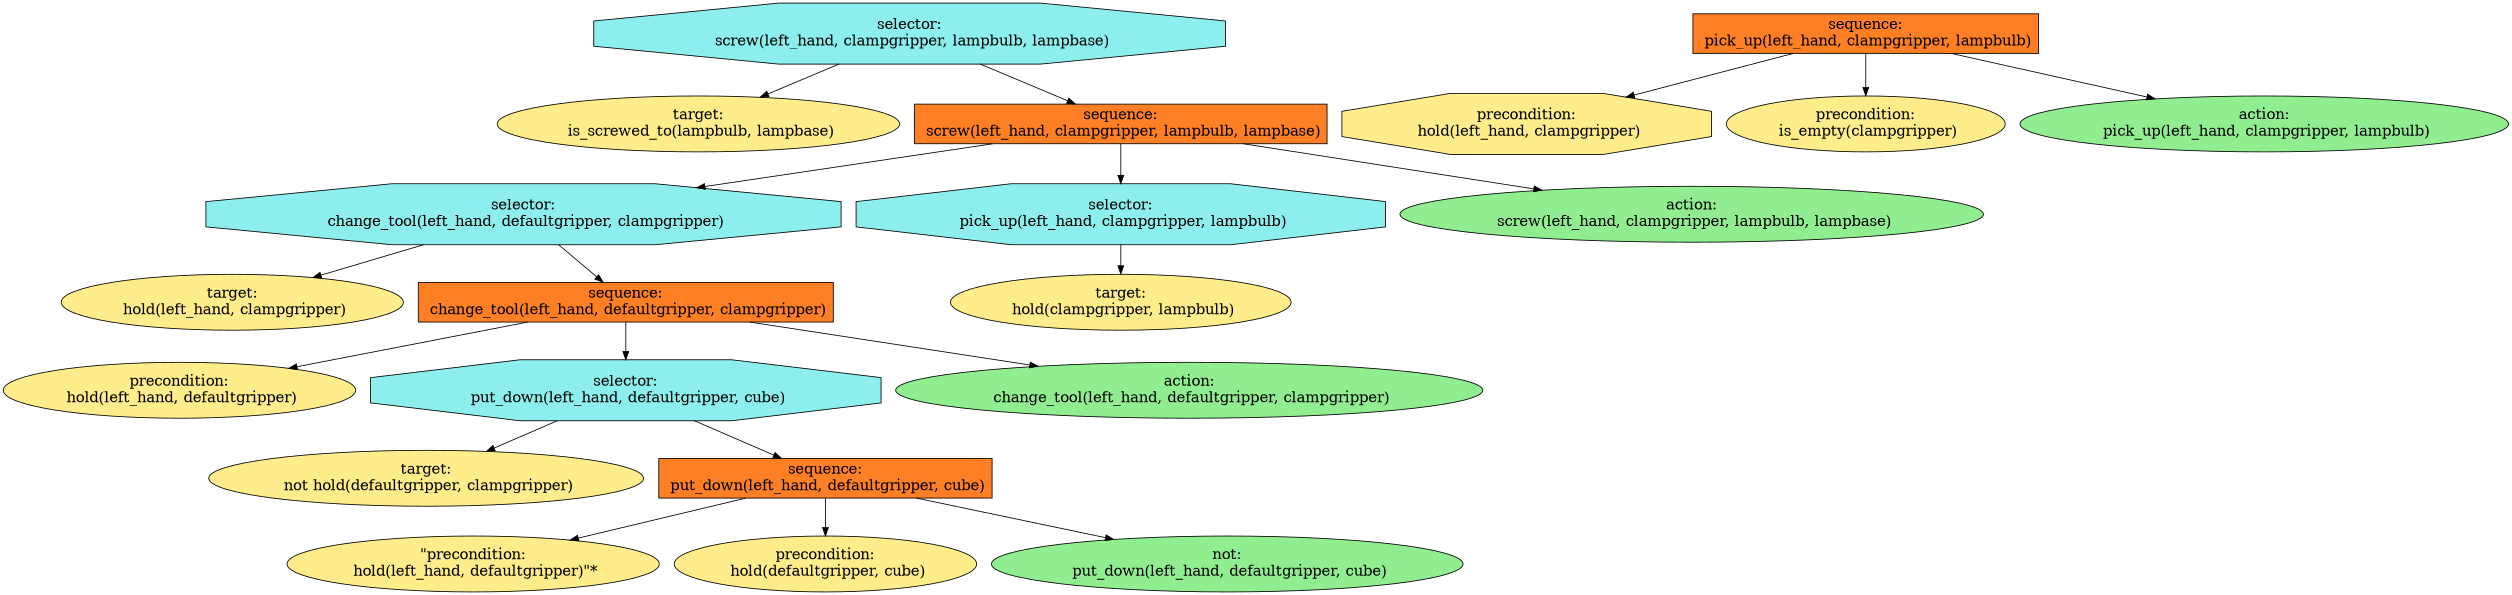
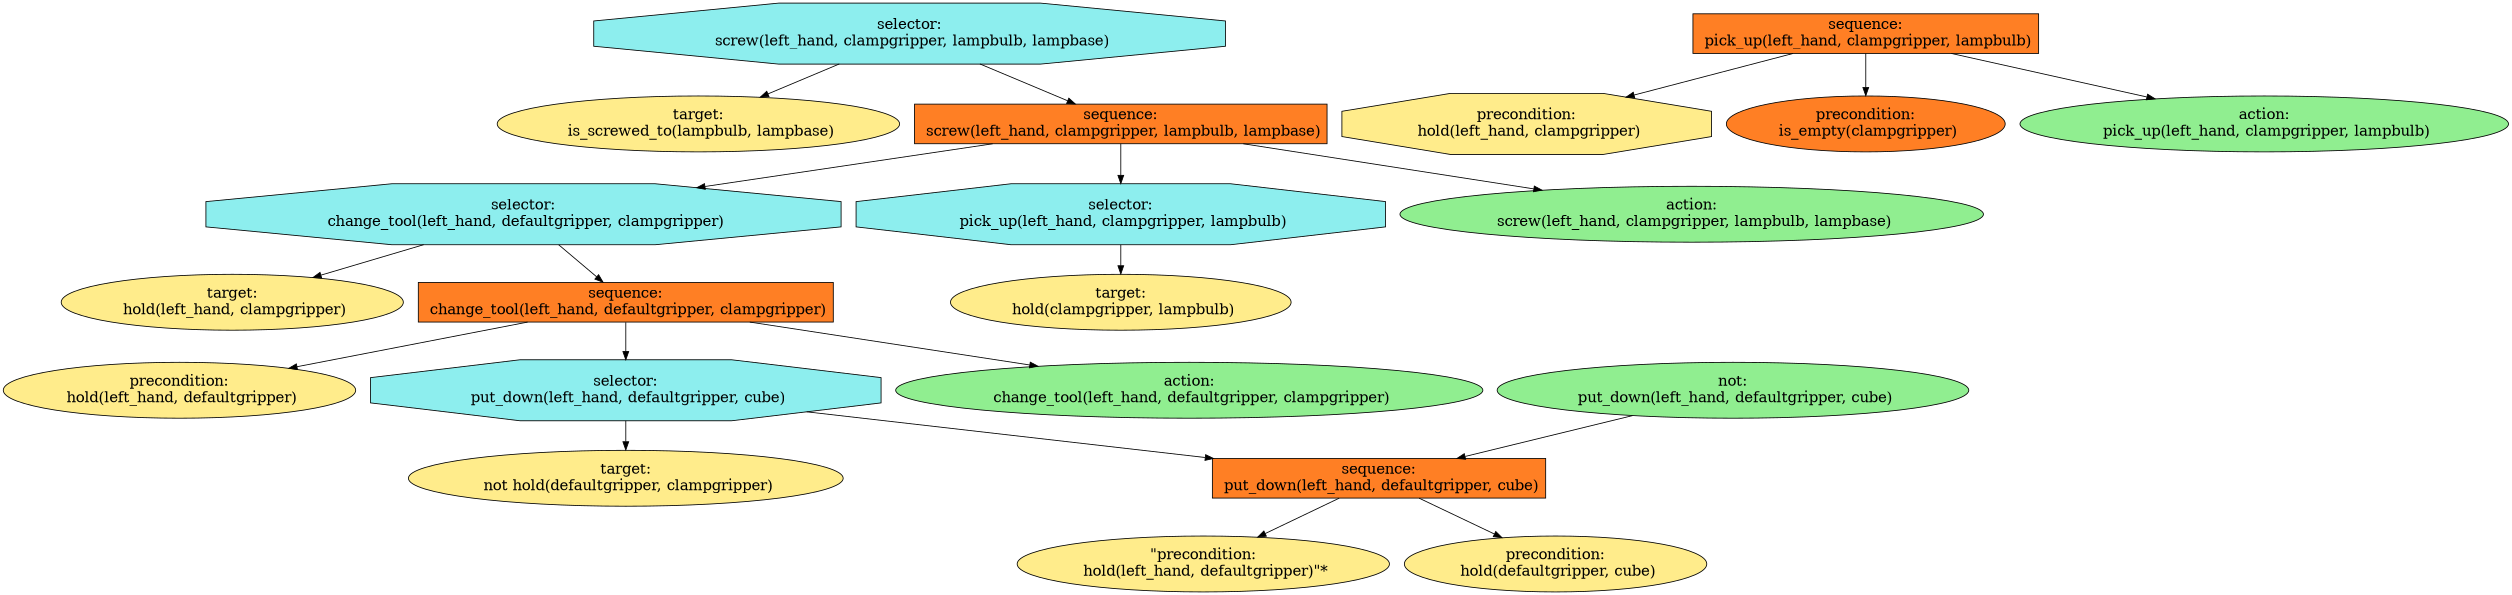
node "precondition: is_empty(clampgripper)": fillcolor lightgoldenrod1 -> chocolate1
edge "sequence: put_down(left_hand, defaultgripper, cube)" -> "not: put_down(left_hand, defaultgripper, cube)": reversed
